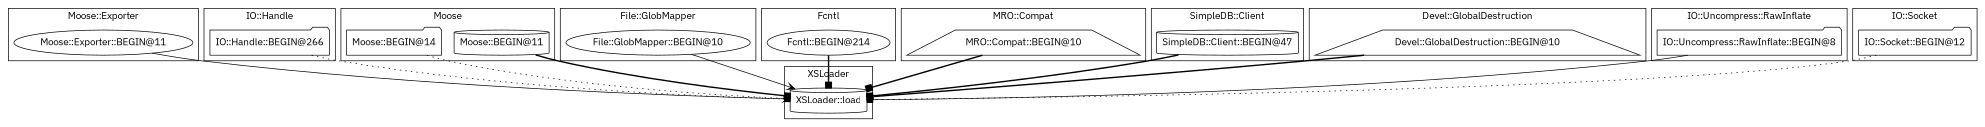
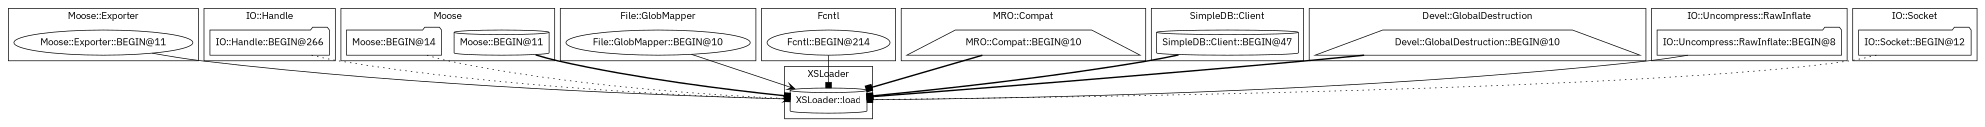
edge "Fcntl::BEGIN@214" -> "XSLoader::load": style bold -> solid
